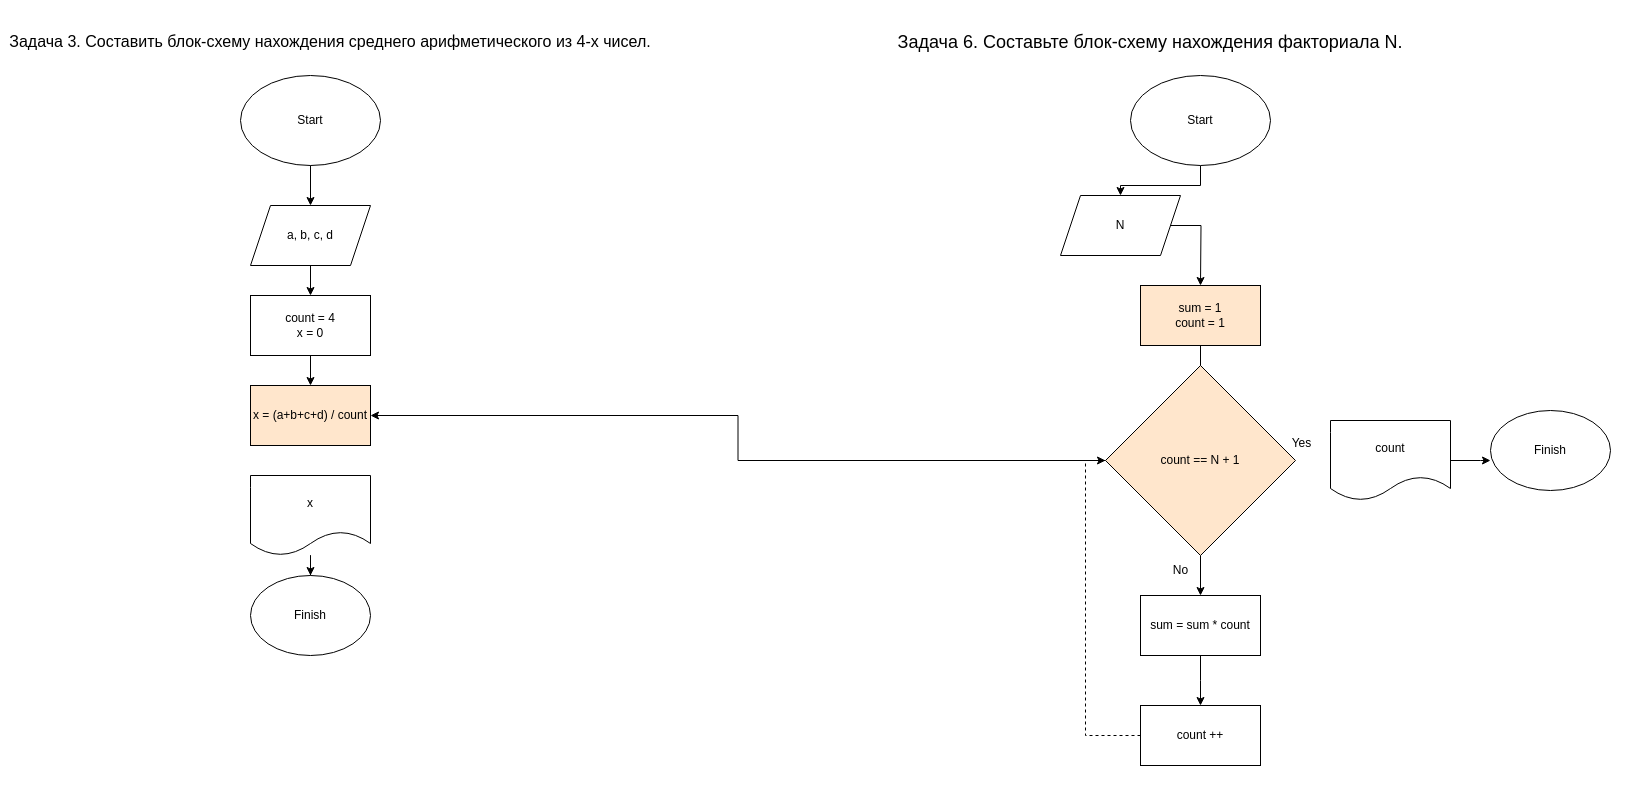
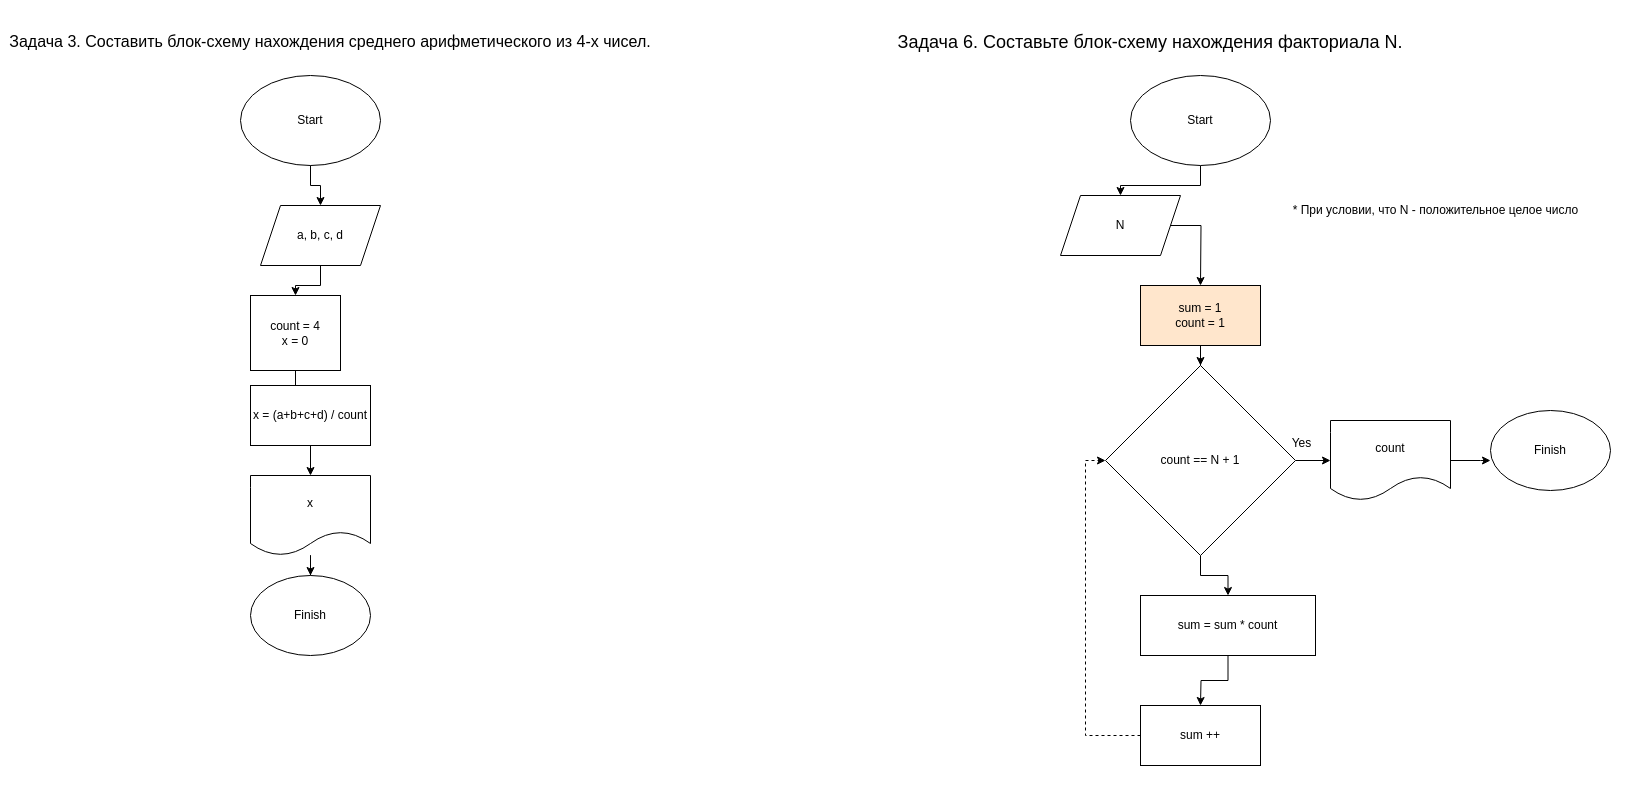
node "* При условии, что N - положительное целое число": added
node "a, b, c, d": moved (311, 236) -> (321, 236)
node "count = 4 x = 0": size 120x60 -> 90x75
edge "sum = 1 count = 1" -- "count == N + 1": arrowhead none -> classic
node "x = (a+b+c+d) / count": fillcolor #ffe6cc -> #ffffff
edge "count == N + 1" -> "x = (a+b+c+d) / count": now "count == N + 1" -> "count"
node "count == N + 1": fillcolor #ffe6cc -> #ffffff
edge "x = (a+b+c+d) / count" -> "x": added
node "No": removed
node "sum = sum * count": size 120x60 -> 175x60
node "count ++": label "count ++" -> "sum ++"
